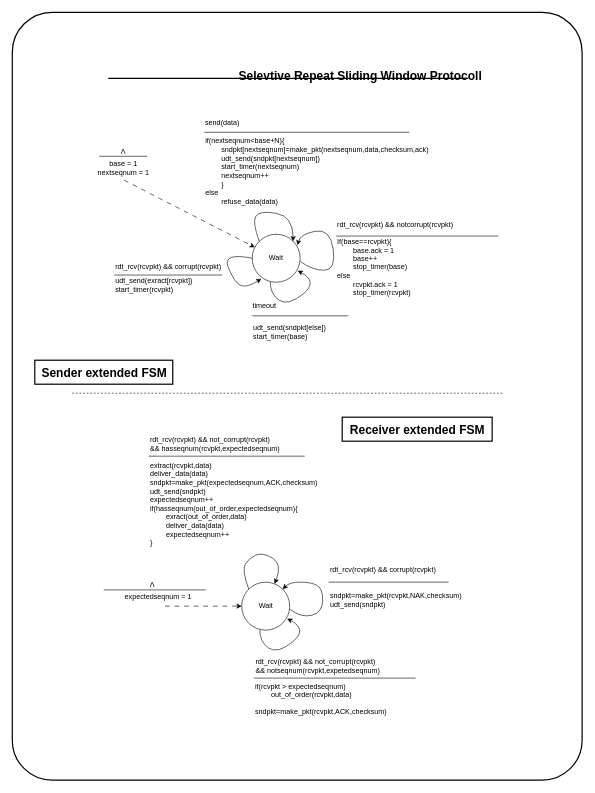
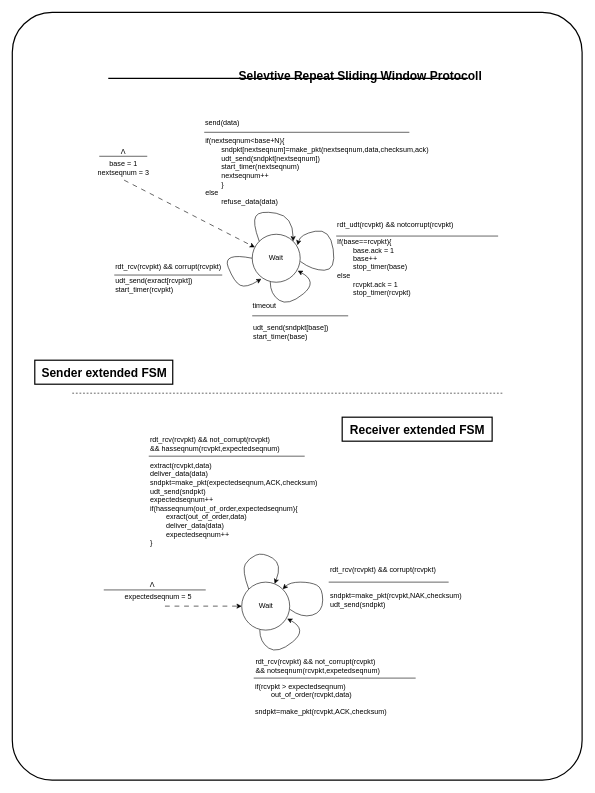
node "base = 1 nextseqnum = 1": label "base = 1 nextseqnum = 1" -> "base = 1 nextseqnum = 3"
node "rdt_rcv(rcvpkt) && notcorrupt(rcvpkt)": label "rdt_rcv(rcvpkt) && notcorrupt(rcvpkt)" -> "rdt_udt(rcvpkt) && notcorrupt(rcvpkt)"
node "udt_send(sndpkt[else]) start_timer(base)": label "udt_send(sndpkt[else]) start_timer(base)" -> "udt_send(sndpkt[base]) start_timer(base)"
node "expectedseqnum = 1": label "expectedseqnum = 1" -> "expectedseqnum = 5"
